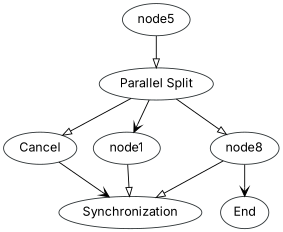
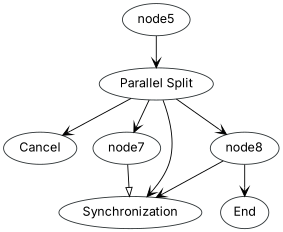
edge "node5" -> "Parallel Split": arrowhead onormal -> vee
edge "Parallel Split" -> "node8": arrowhead onormal -> vee
edge "Parallel Split" -> "Cancel": arrowhead onormal -> vee
node "node1": label "node1" -> "node7"
edge "Cancel" -> "Synchronization": now "Parallel Split" -> "Synchronization"
edge "node8" -> "Synchronization": arrowhead onormal -> vee
